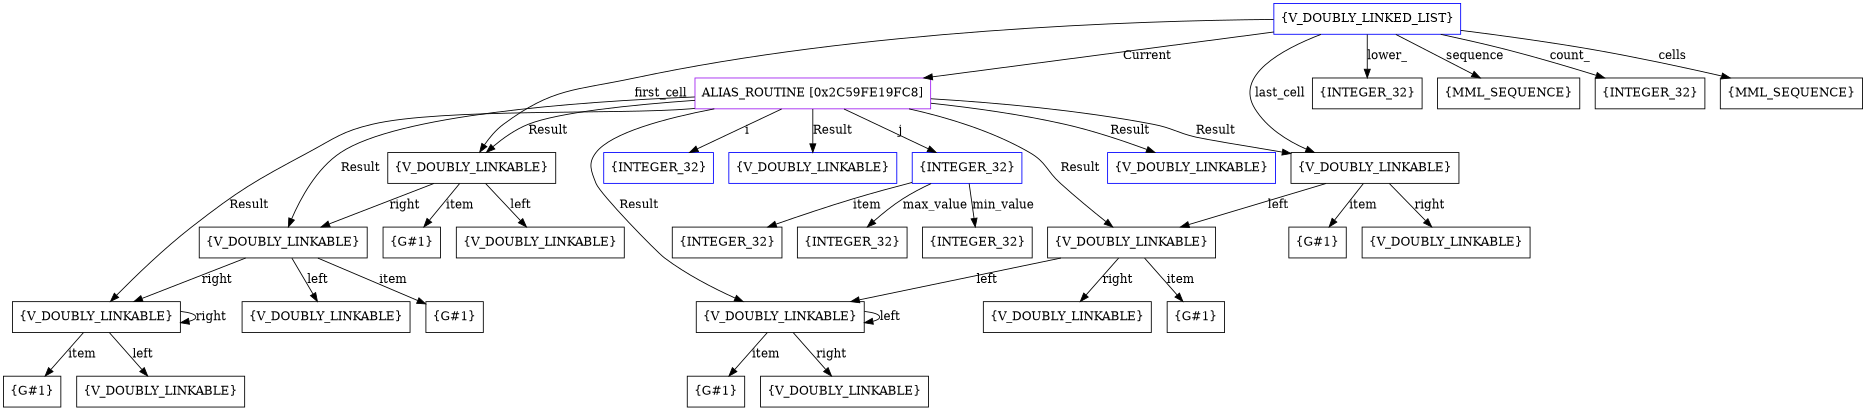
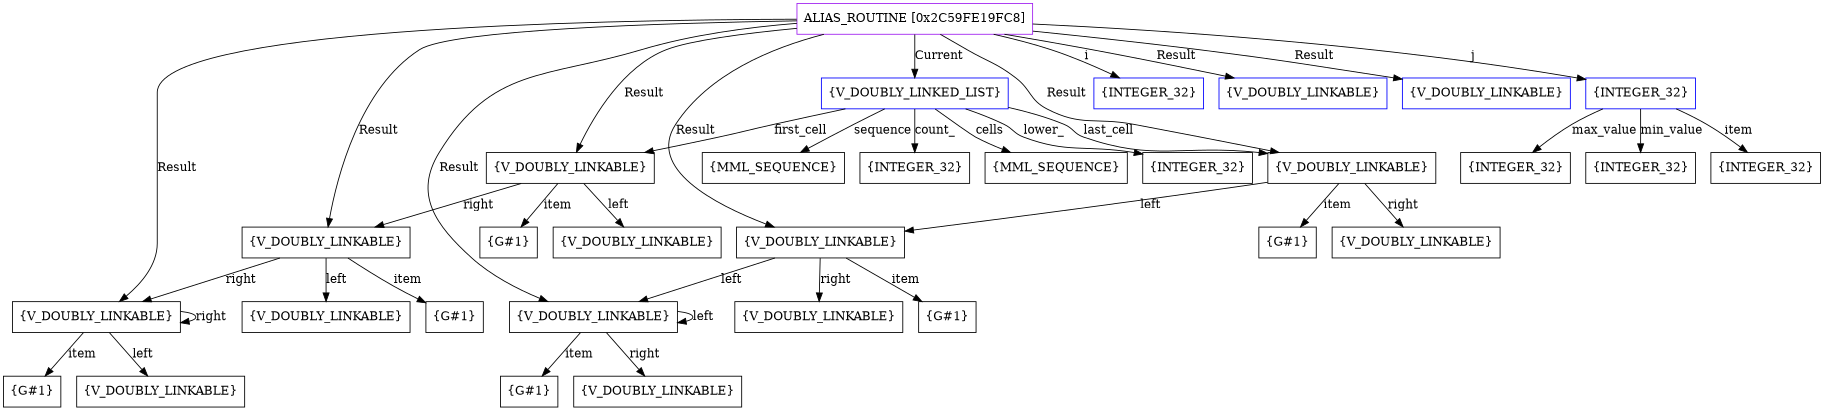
edge "{V_DOUBLY_LINKED_LIST}" -> "ALIAS_ROUTINE [0x2C59FE19FC8]": reversed
